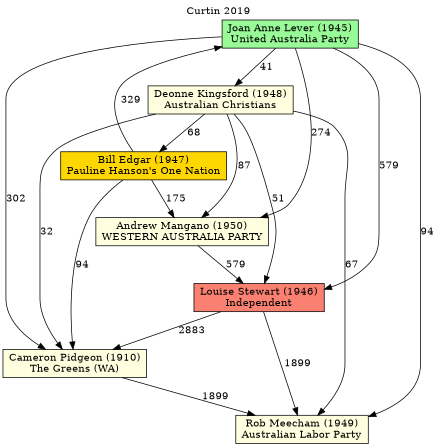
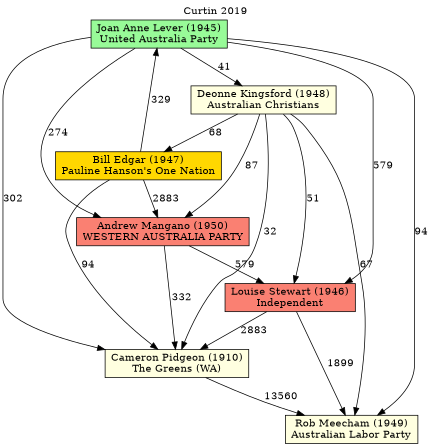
edge "Bill Edgar (1947) Pauline Hanson's One Nation" -> "Andrew Mangano (1950) WESTERN AUSTRALIA PARTY": label "175" -> "2883"
node "Andrew Mangano (1950) WESTERN AUSTRALIA PARTY": fillcolor lightyellow -> salmon
edge "Andrew Mangano (1950) WESTERN AUSTRALIA PARTY" -> "Cameron Pidgeon (1910) The Greens (WA)": added, label "332"
edge "Cameron Pidgeon (1910) The Greens (WA)" -> "Rob Meecham (1949) Australian Labor Party": label "1899" -> "13560"
